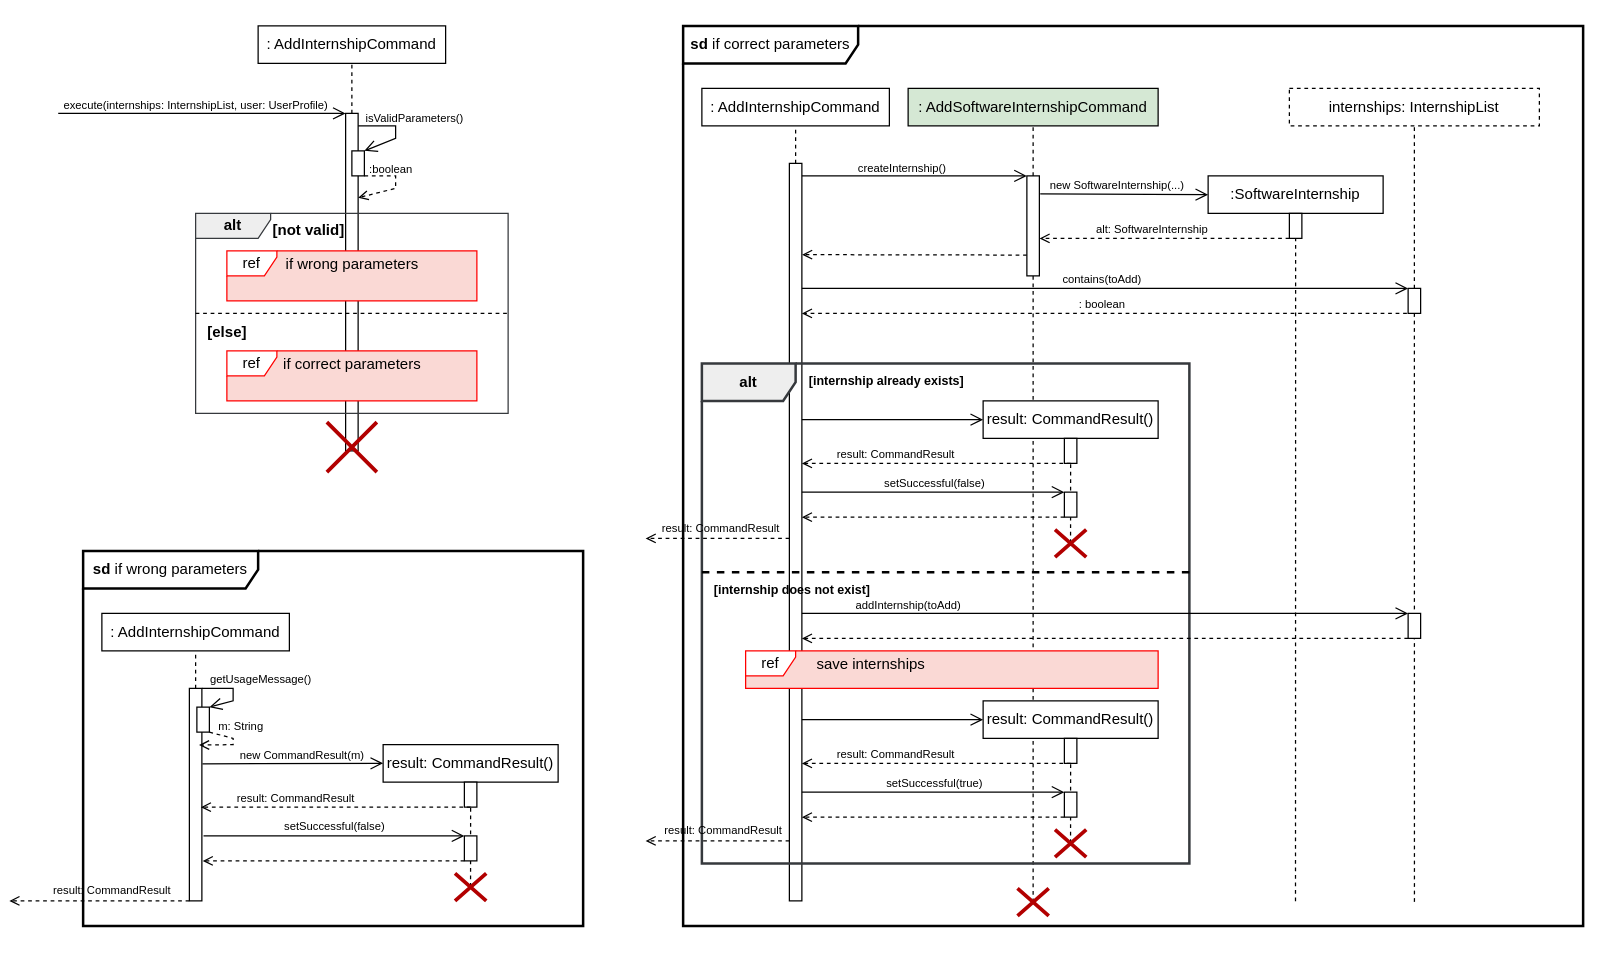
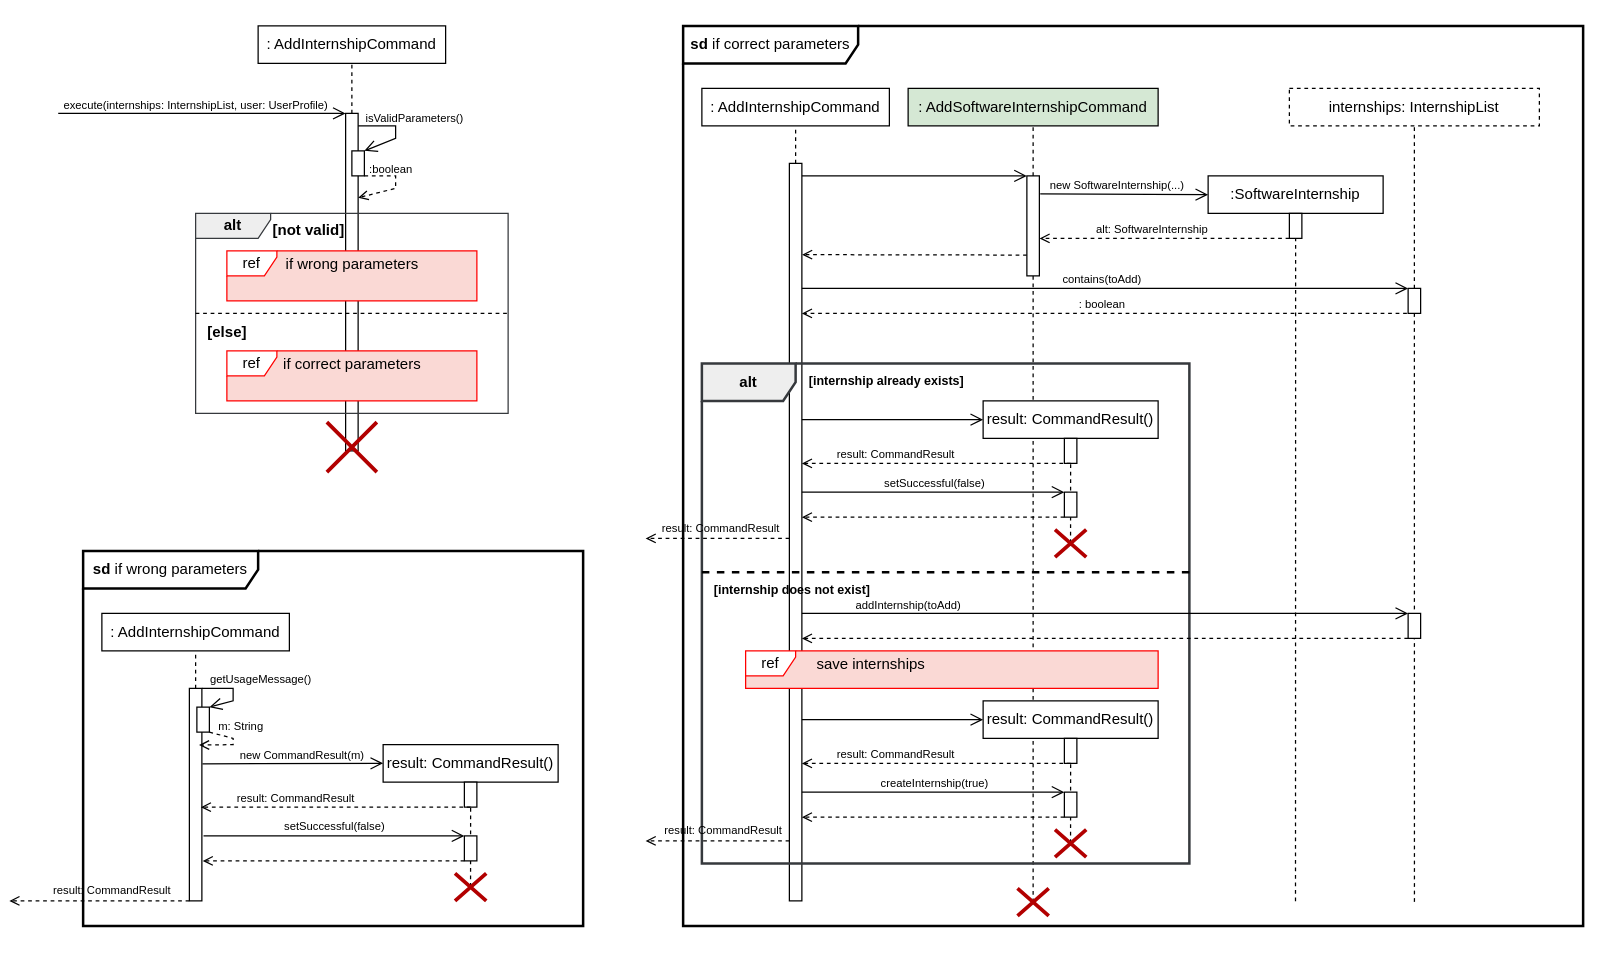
node "createInternship()": removed
node "setSuccessful(true)": label "setSuccessful(true)" -> "createInternship(true)"
